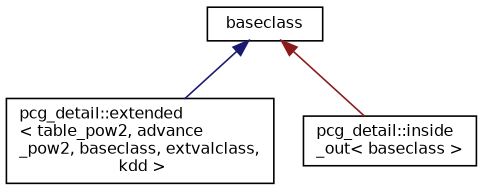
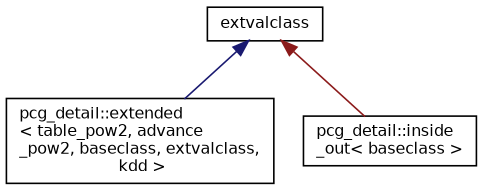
node "baseclass": label "baseclass" -> "extvalclass"
